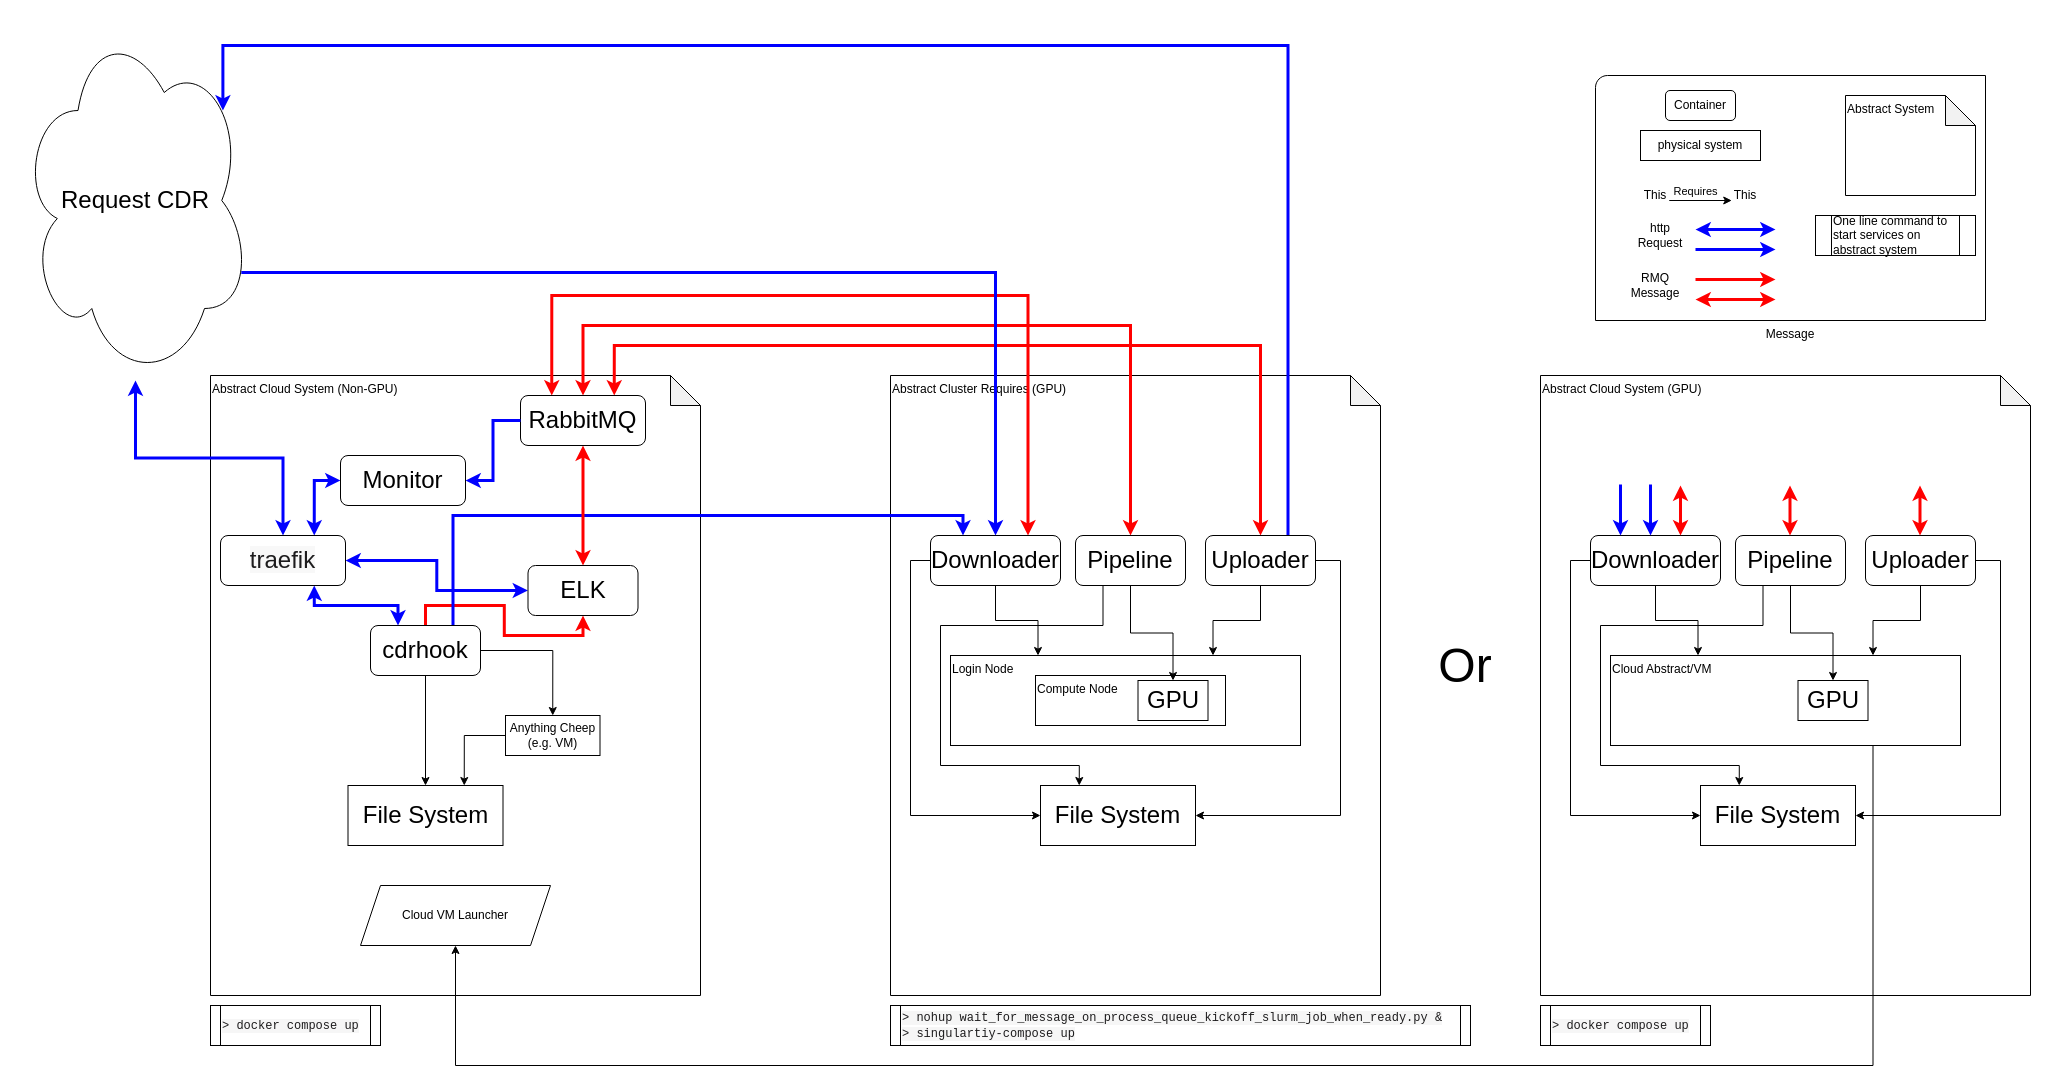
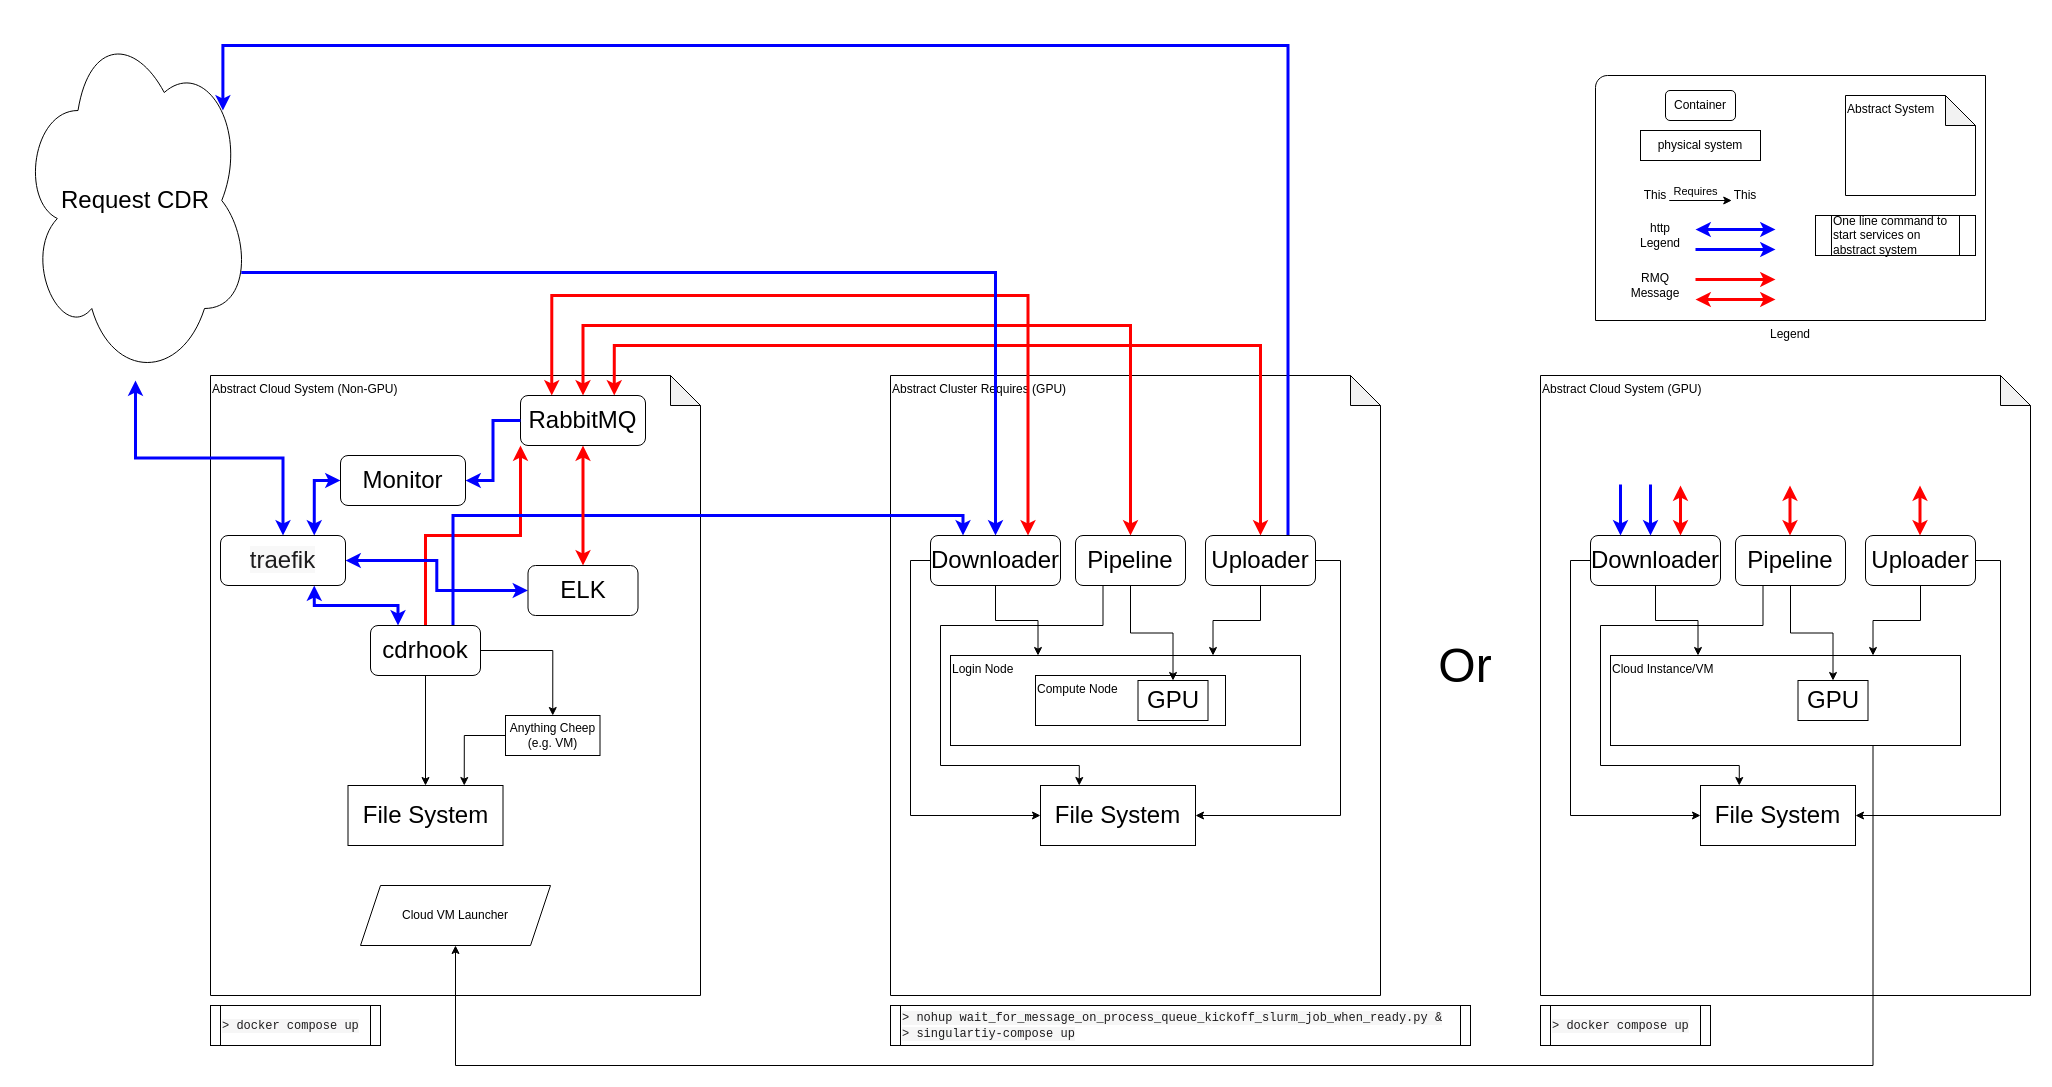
node "http Request": label "http Request" -> "http Legend"
node "Message": label "Message" -> "Legend"
edge "cdrhook" -> "ELK": now "cdrhook" -> "RabbitMQ"
node "Cloud Abstract/VM": label "Cloud Abstract/VM" -> "Cloud Instance/VM"
